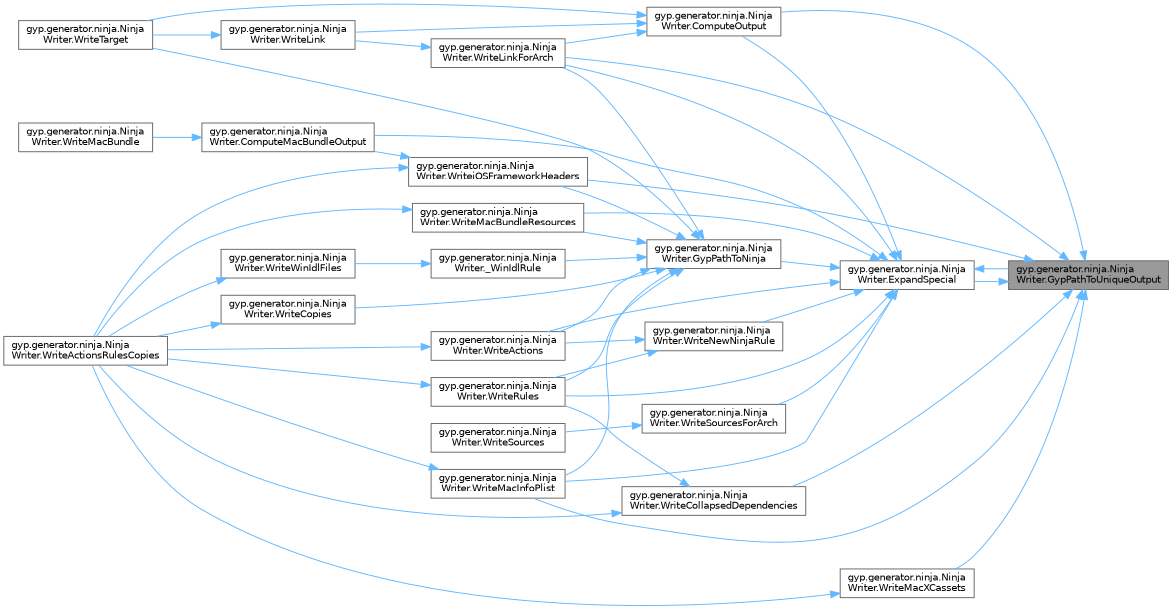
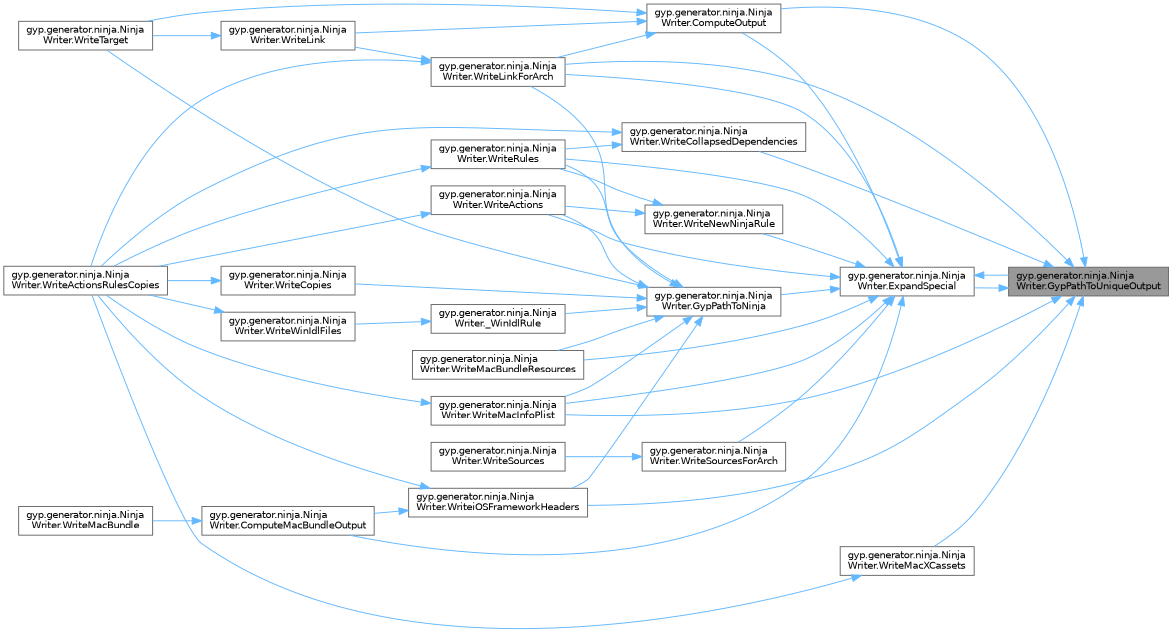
edge "gyp.generator.ninja.Ninja Writer.WriteActionsRulesCopies" -> "gyp.generator.ninja.Ninja Writer.WriteMacBundleResources": now "gyp.generator.ninja.Ninja Writer.WriteActionsRulesCopies" -> "gyp.generator.ninja.Ninja Writer.WriteLinkForArch"
